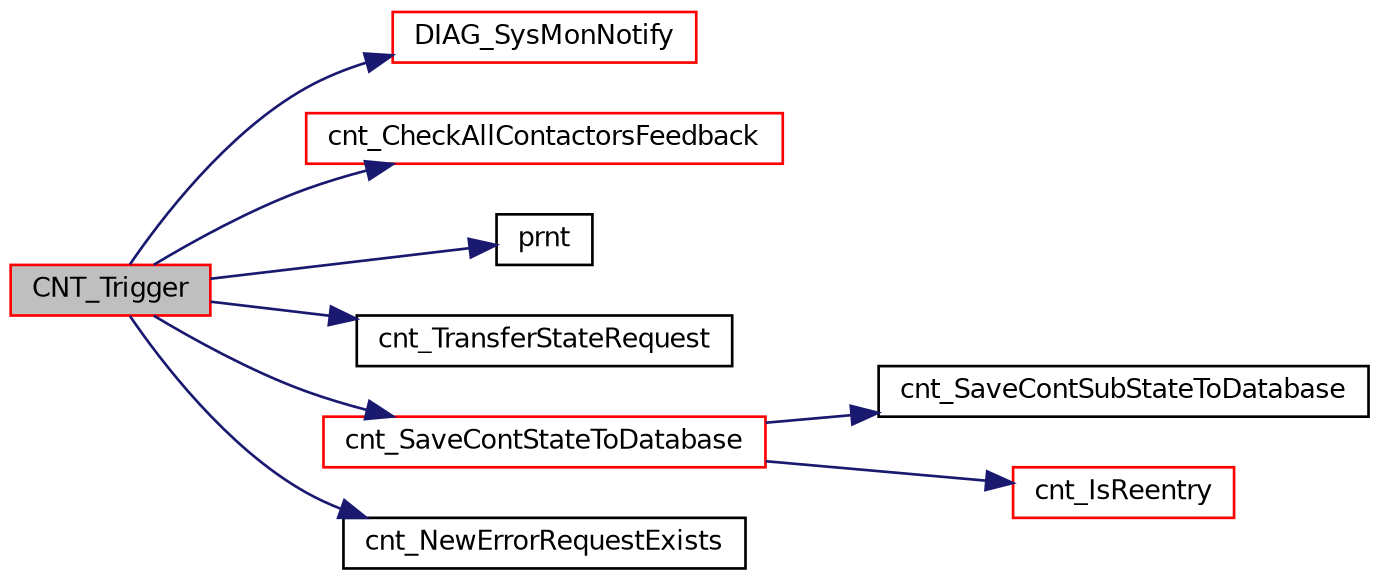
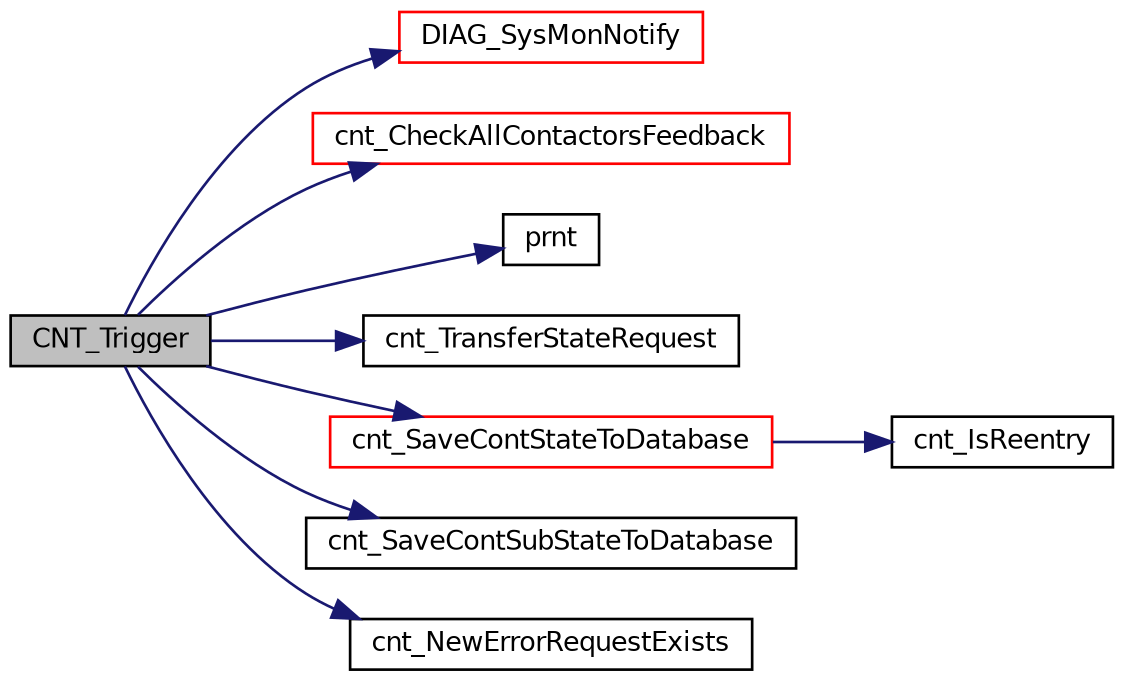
node "CNT_Trigger": color red -> black
edge "cnt_SaveContStateToDatabase" -> "cnt_SaveContSubStateToDatabase": now "CNT_Trigger" -> "cnt_SaveContSubStateToDatabase"
node "cnt_IsReentry": color red -> black
